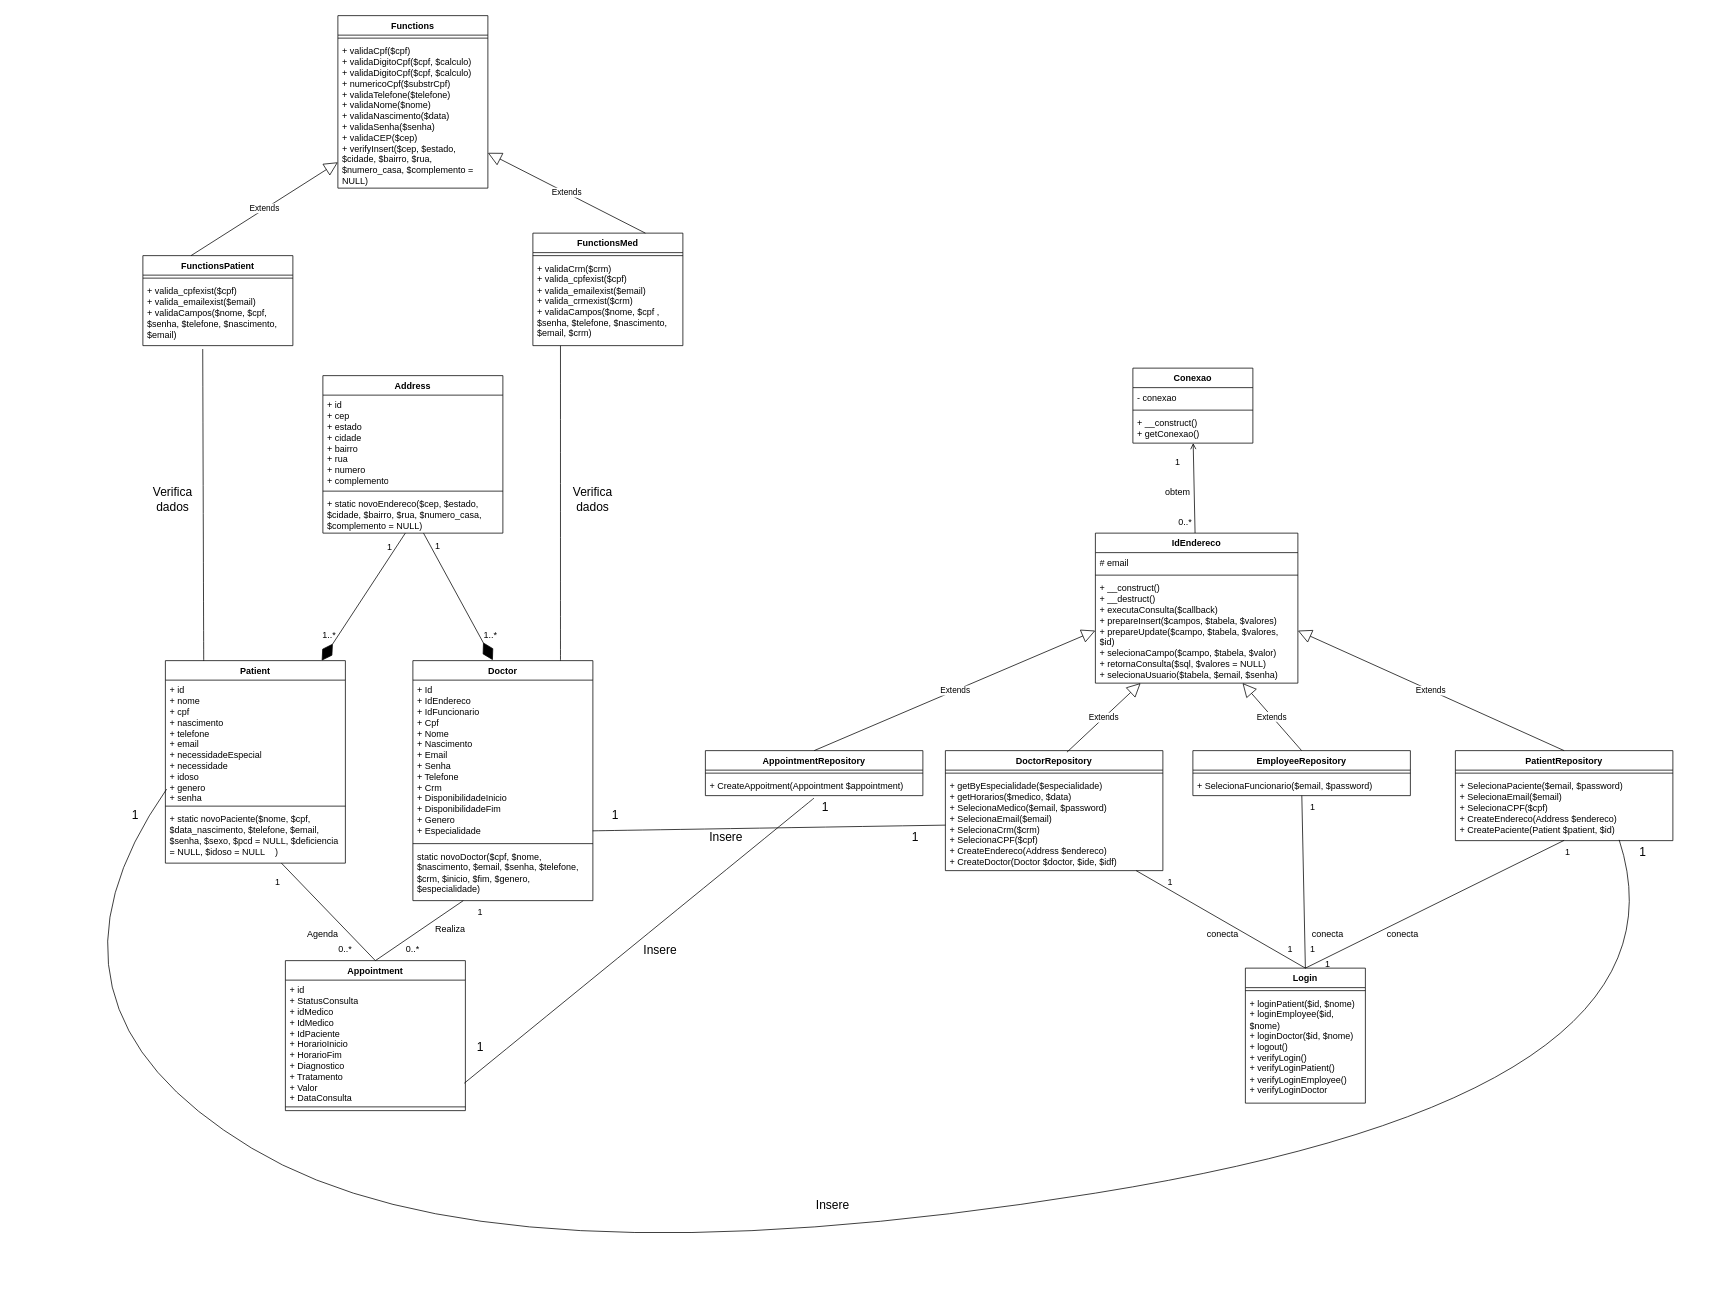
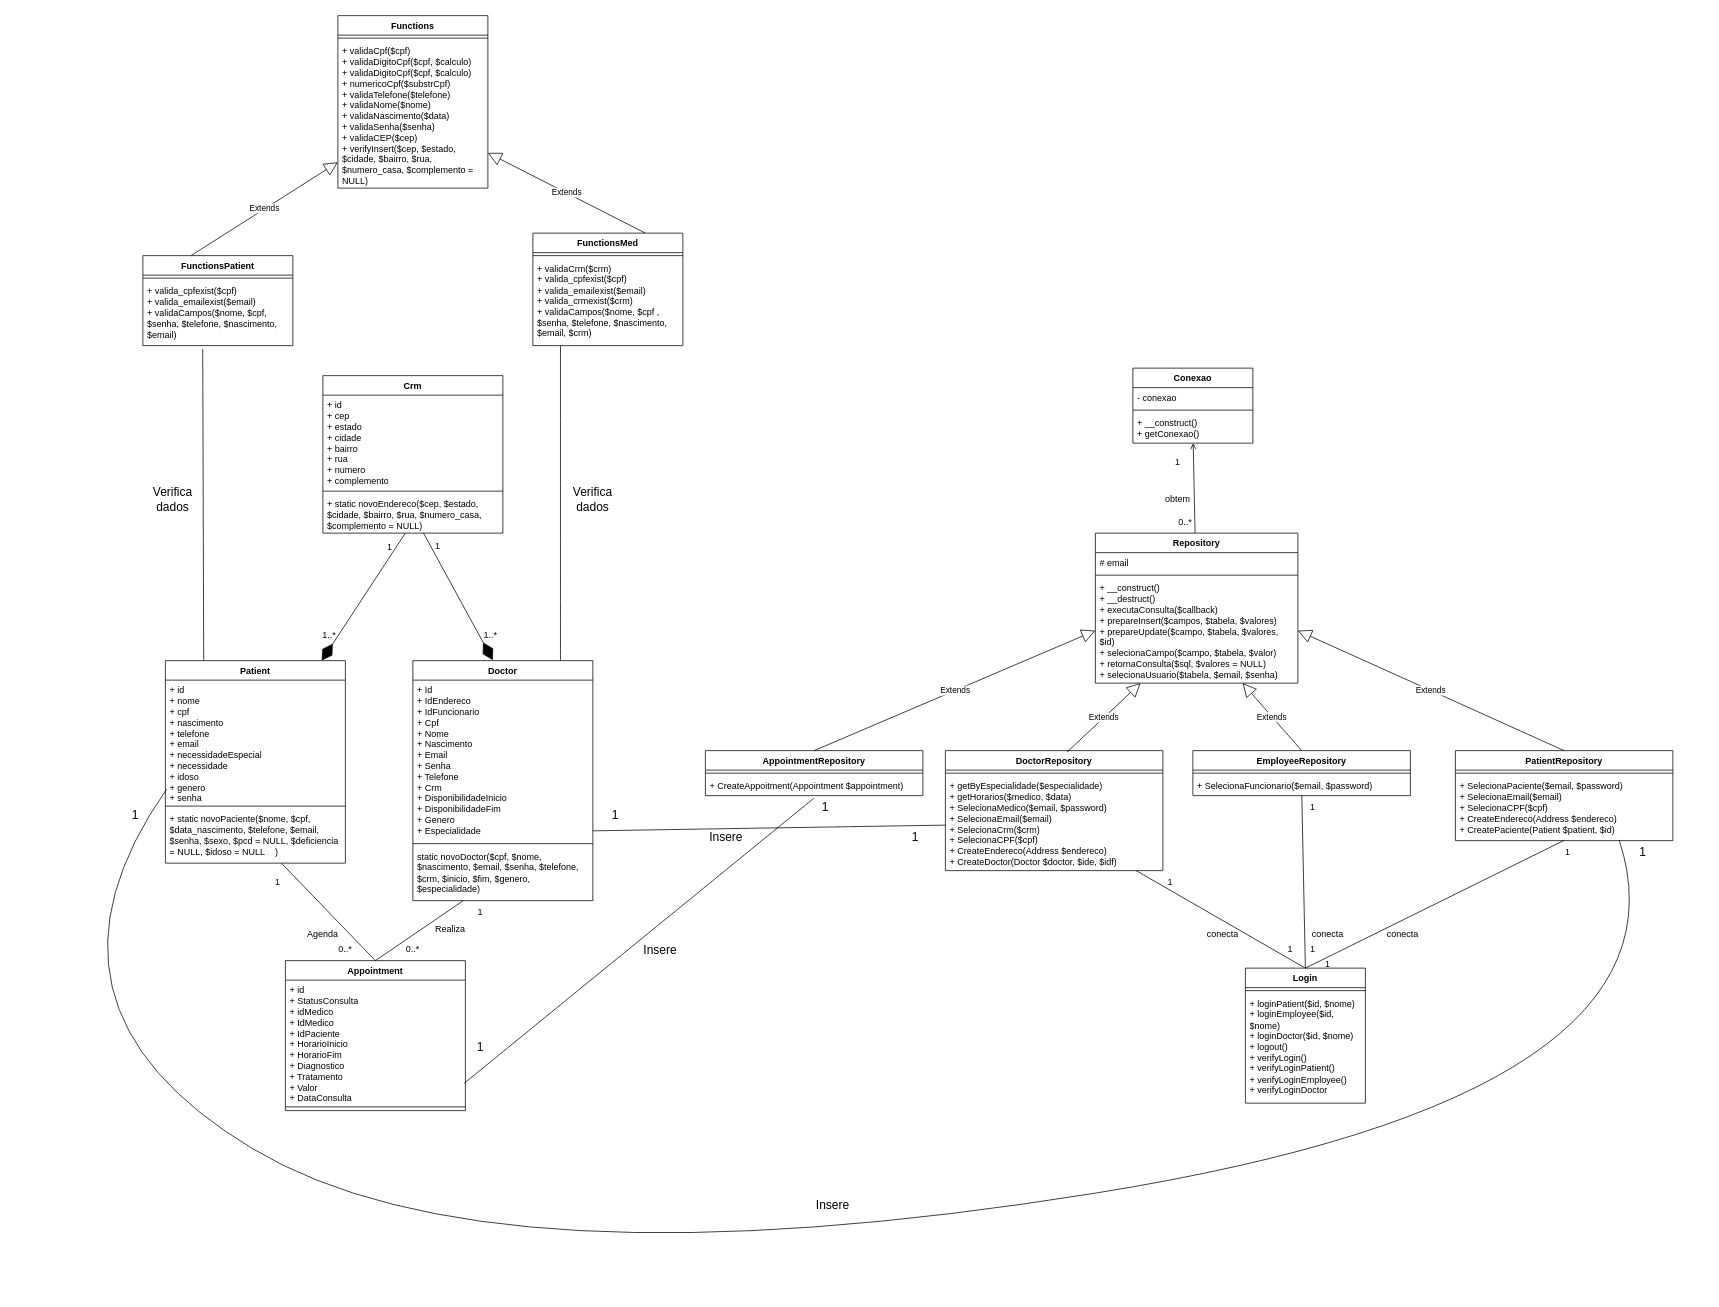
node "Address": label "Address" -> "Crm"
node "obtem": moved (1178, 492) -> (1178, 499)
node "IdEndereco": label "IdEndereco" -> "Repository"
